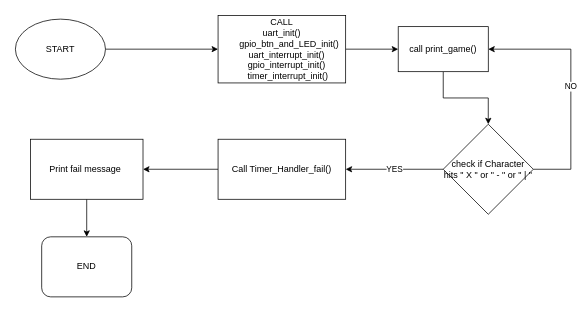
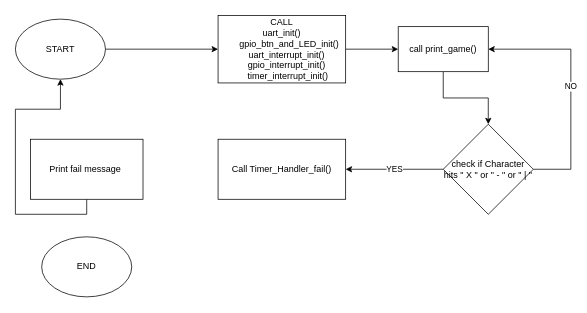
edge "Call Timer_Handler_fail()" -> "Print fail message": removed
edge "Print fail message" -> "END": now "Print fail message" -> "START"
node "END": shape rounded rectangle -> ellipse
